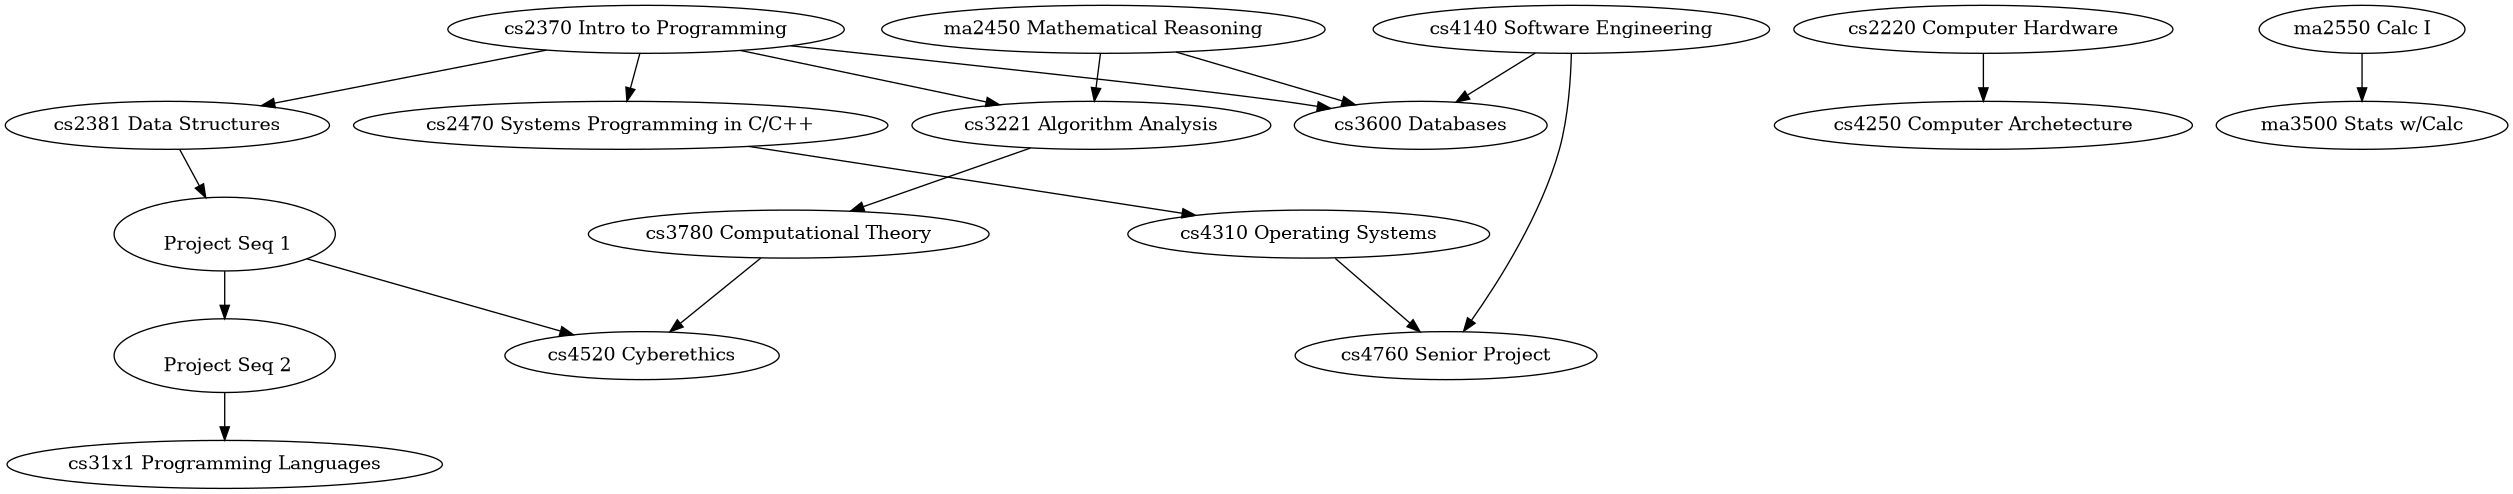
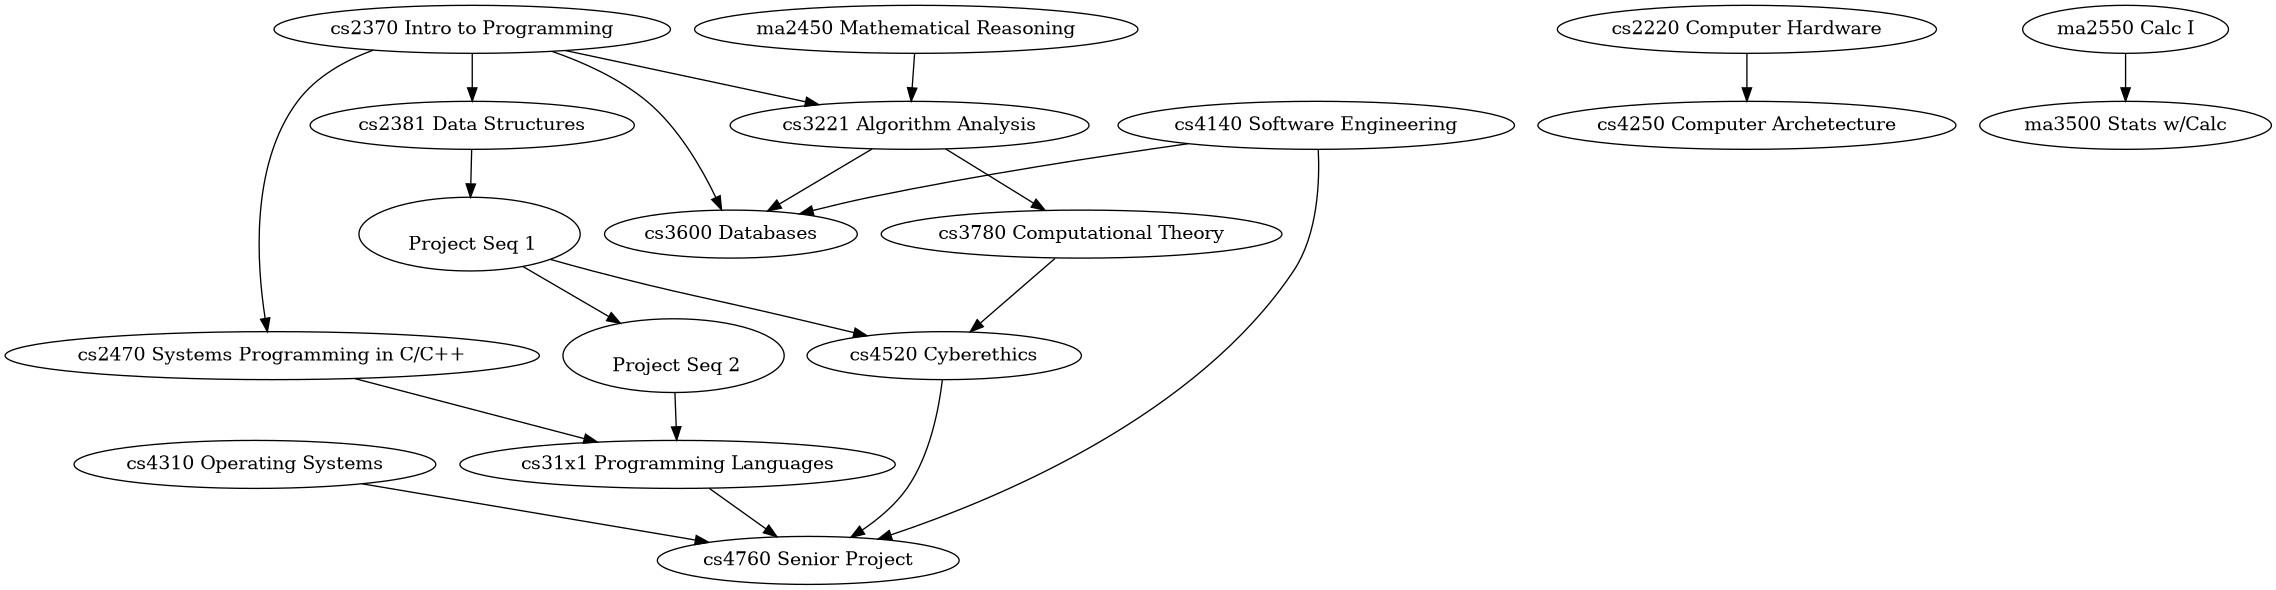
edge "ma2450 Mathematical Reasoning" -> "cs3600 Databases": now "cs3221 Algorithm Analysis" -> "cs3600 Databases"
edge "cs2470 Systems Programming in C/C++" -> "cs4310 Operating Systems": now "cs2470 Systems Programming in C/C++" -> "cs31x1 Programming Languages"
edge "cs4520 Cyberethics" -> "cs4760 Senior Project": added
edge "cs31x1 Programming Languages" -> "cs4760 Senior Project": added
